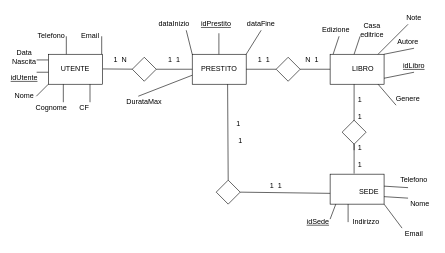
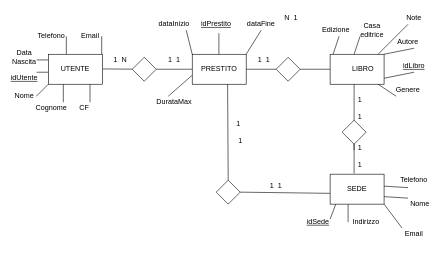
node "N 1": moved (312, 60) -> (291, 18)
node "Genere": moved (408, 99) -> (408, 90)
node "DurataMax": moved (144, 102) -> (174, 102)
node "SEDE": moved (369, 192) -> (357, 189)
